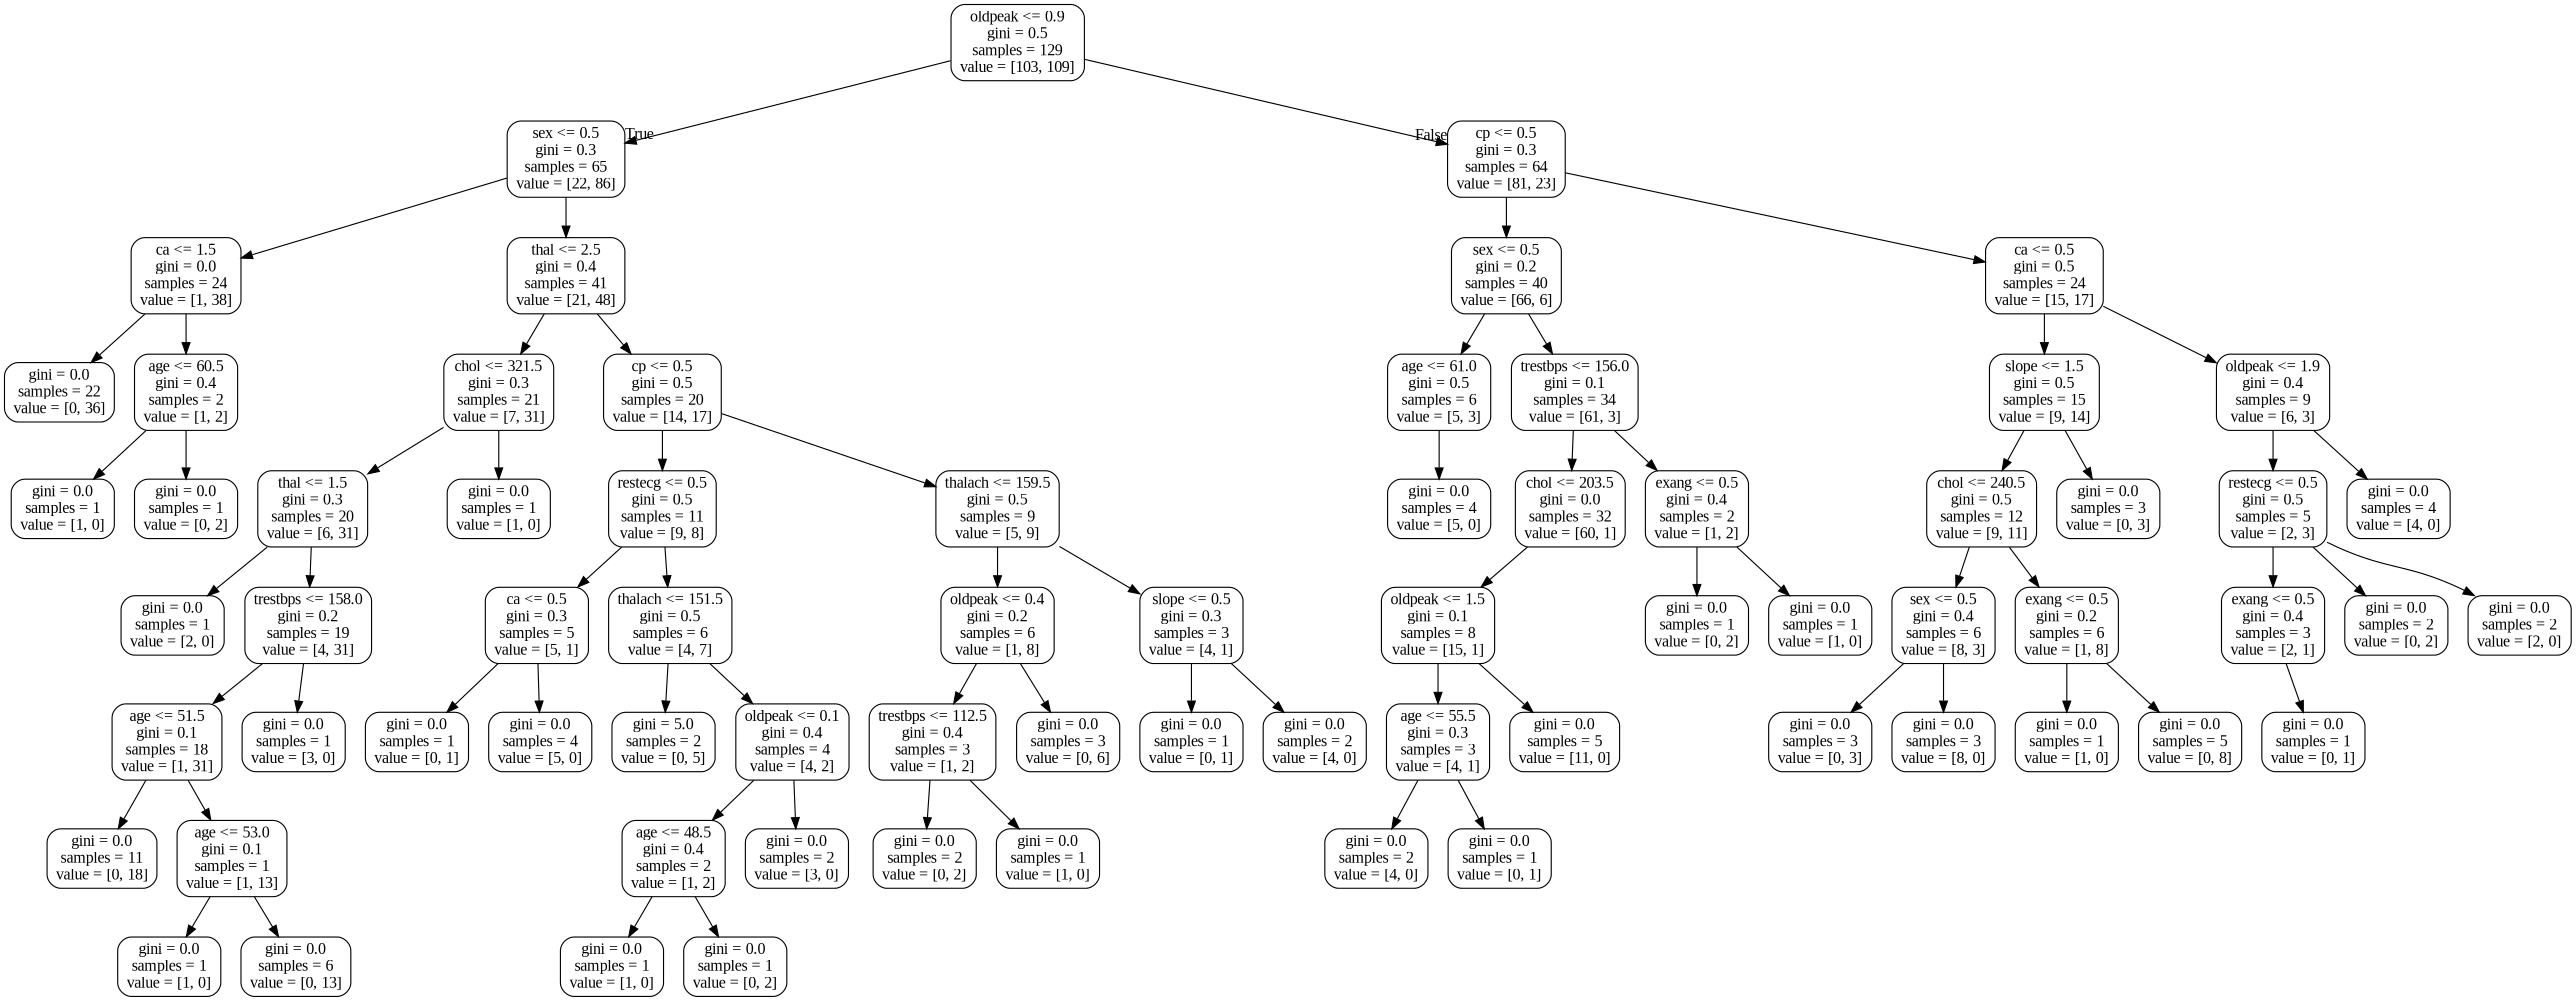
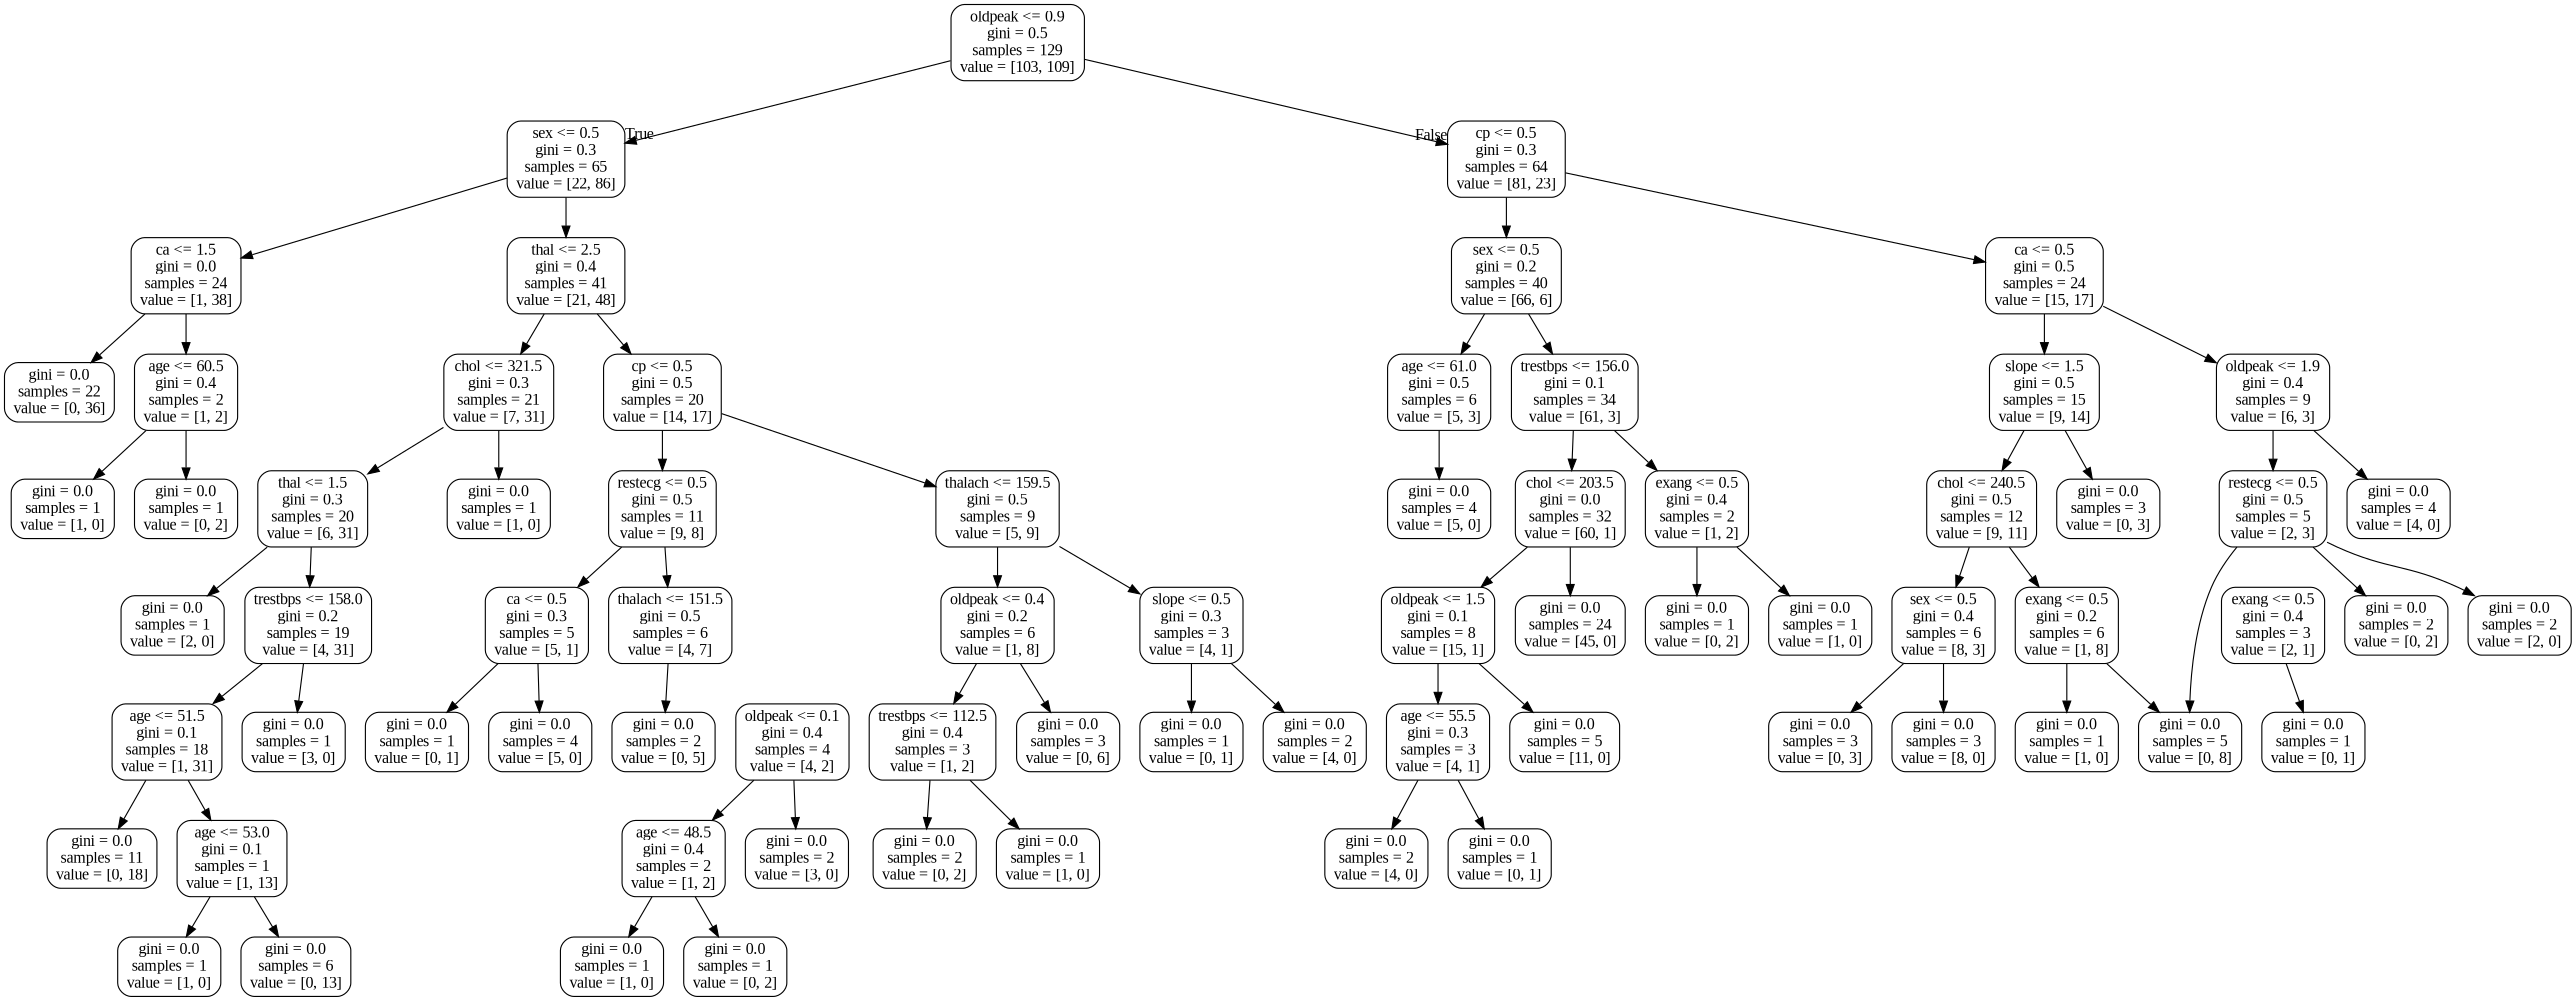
edge "restecg <= 0.5 gini = 0.5 samples = 5 value = [2, 3]" -> "exang <= 0.5 gini = 0.4 samples = 3 value = [2, 1]": now "restecg <= 0.5 gini = 0.5 samples = 5 value = [2, 3]" -> "gini = 0.0 samples = 5 value = [0, 8]"
node "gini = 0.0 samples = 24 value = [45, 0]": added
edge "thalach <= 151.5 gini = 0.5 samples = 6 value = [4, 7]" -> "oldpeak <= 0.1 gini = 0.4 samples = 4 value = [4, 2]": removed
node "gini = 5.0 samples = 2 value = [0, 5]": label "gini = 5.0 samples = 2 value = [0, 5]" -> "gini = 0.0 samples = 2 value = [0, 5]"
